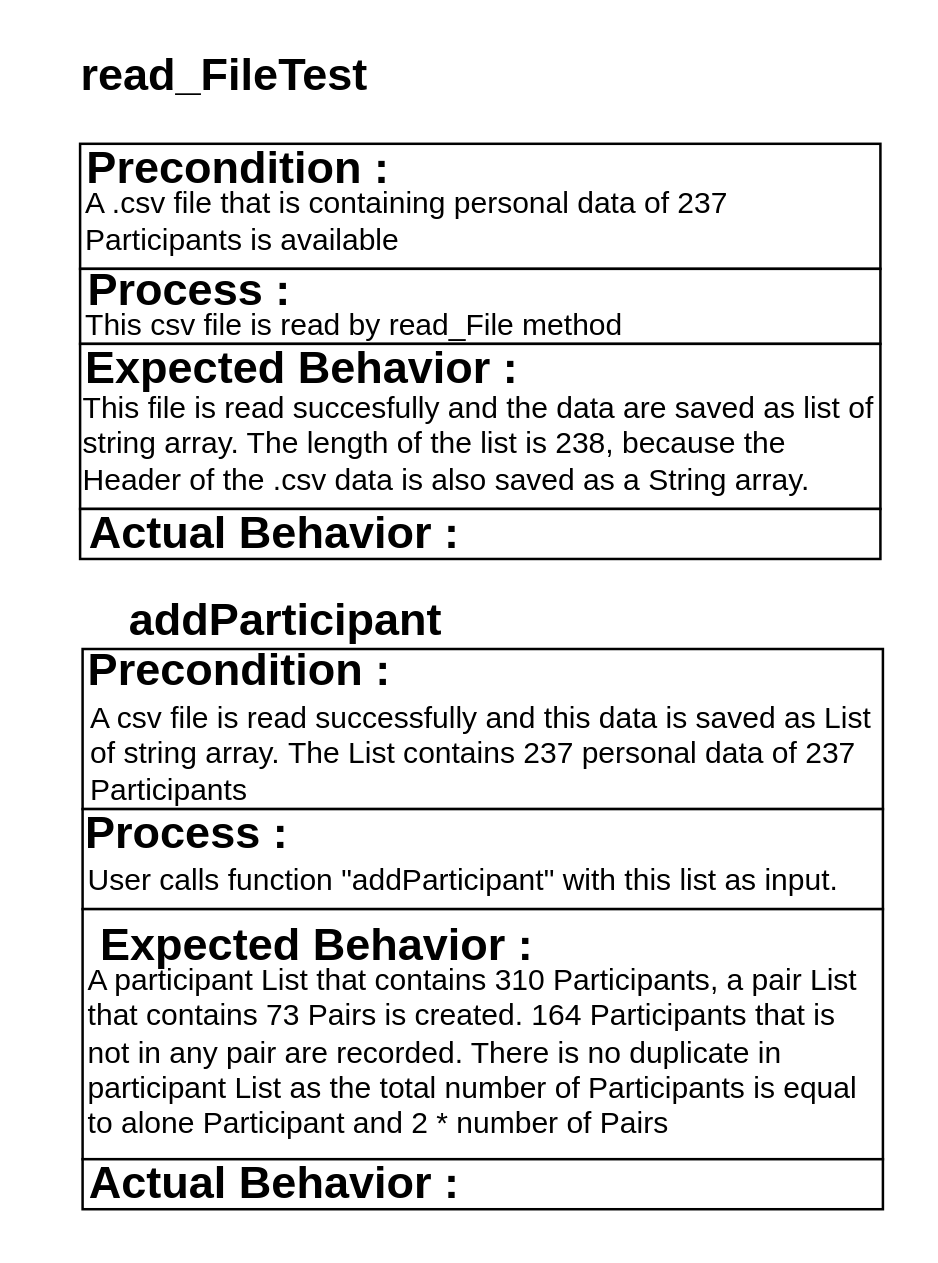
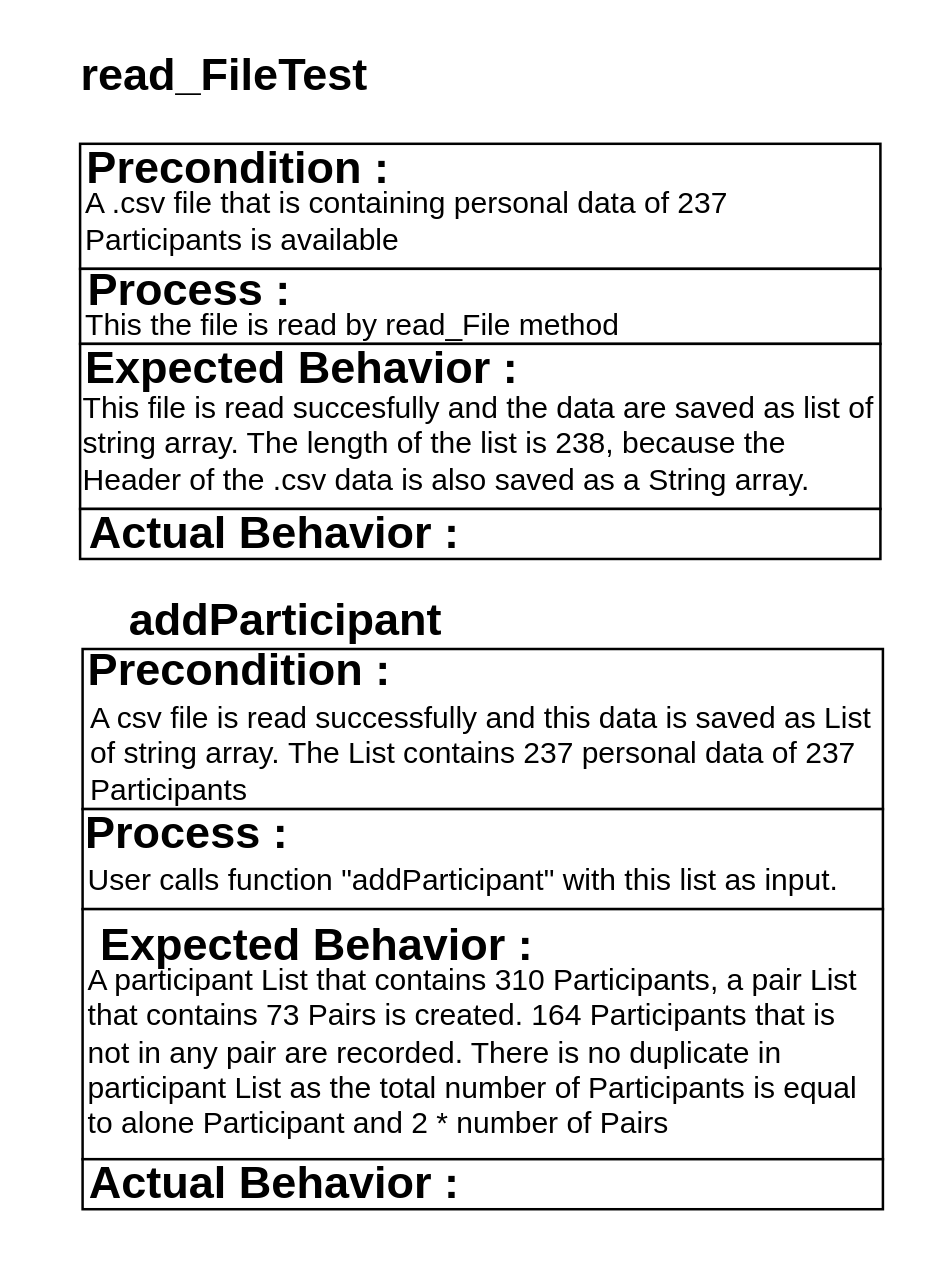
node "This csv file is read by read_File method": label "This csv file is read by read_File method" -> "This the file is read by read_File method"
